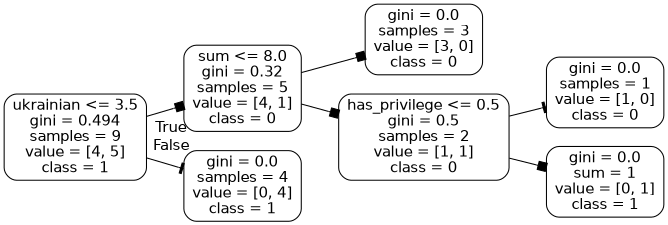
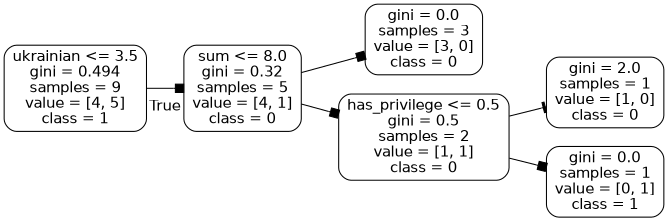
node "gini = 0.0 samples = 1 value = [1, 0] class = 0": label "gini = 0.0 samples = 1 value = [1, 0] class = 0" -> "gini = 2.0 samples = 1 value = [1, 0] class = 0"
node "gini = 0.0 sum = 1 value = [0, 1] class = 1": label "gini = 0.0 sum = 1 value = [0, 1] class = 1" -> "gini = 0.0 samples = 1 value = [0, 1] class = 1"
node "gini = 0.0 samples = 4 value = [0, 4] class = 1": removed
